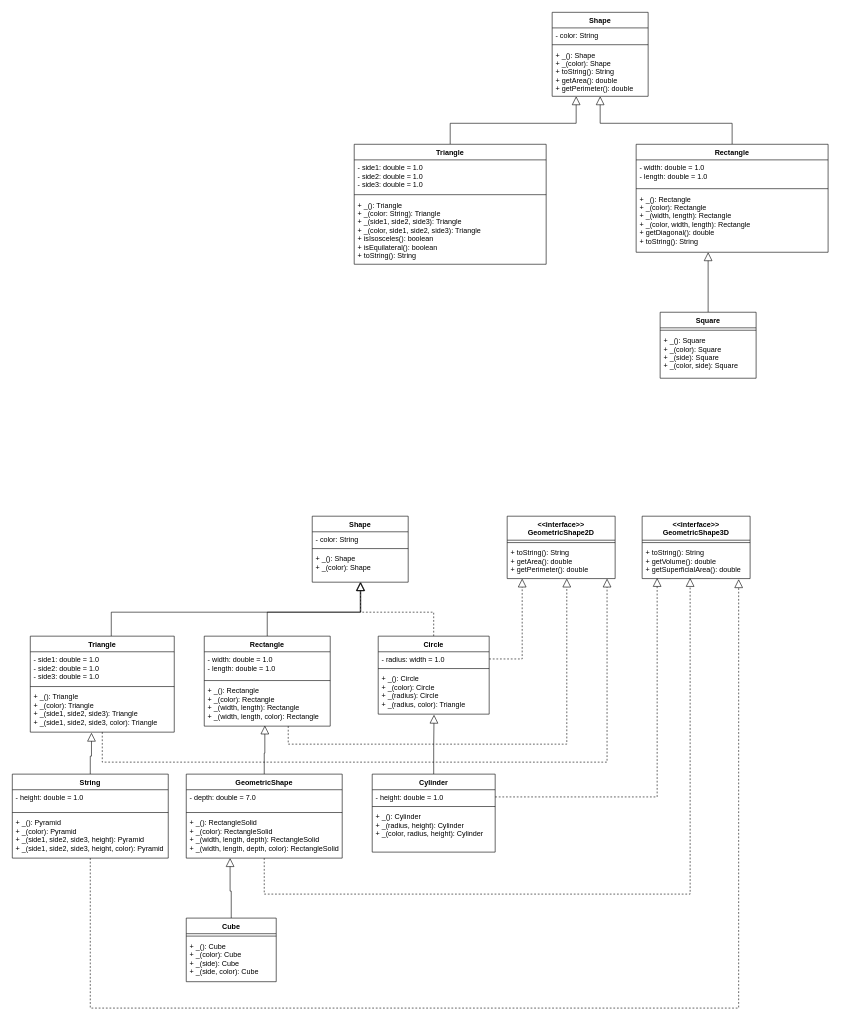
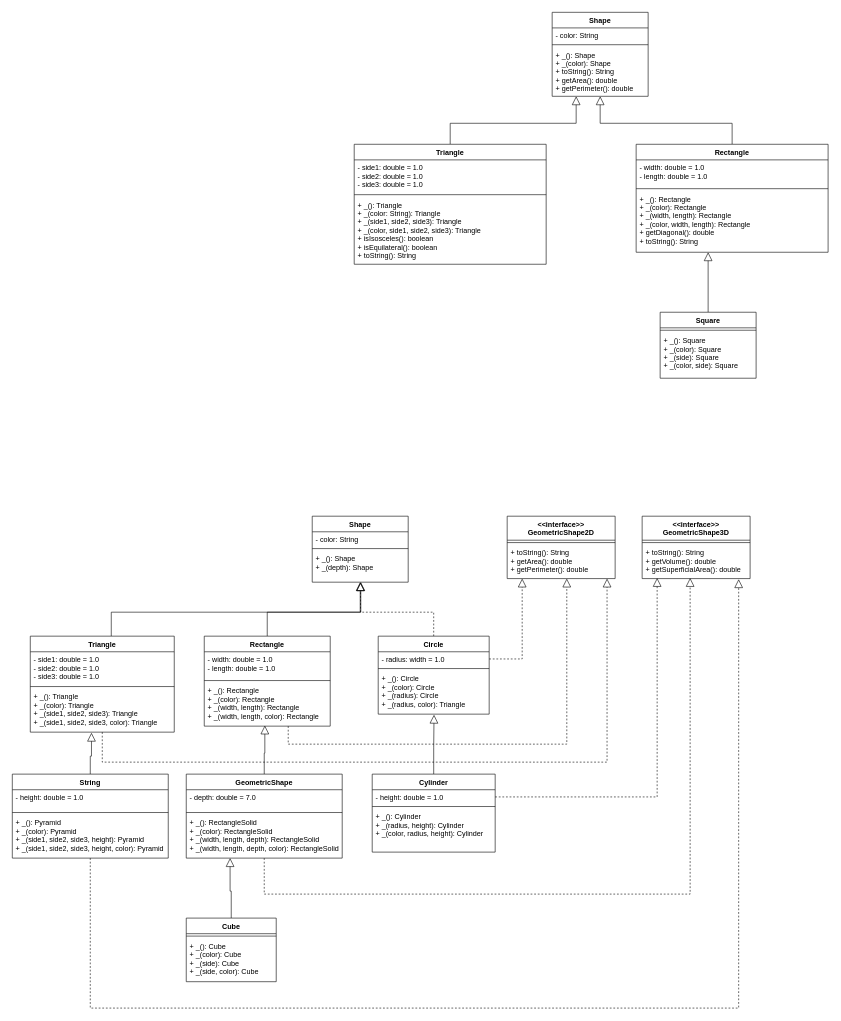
node "+ _(): Shape + _(color): Shape": label "+ _(): Shape + _(color): Shape" -> "+ _(): Shape + _(depth): Shape"
